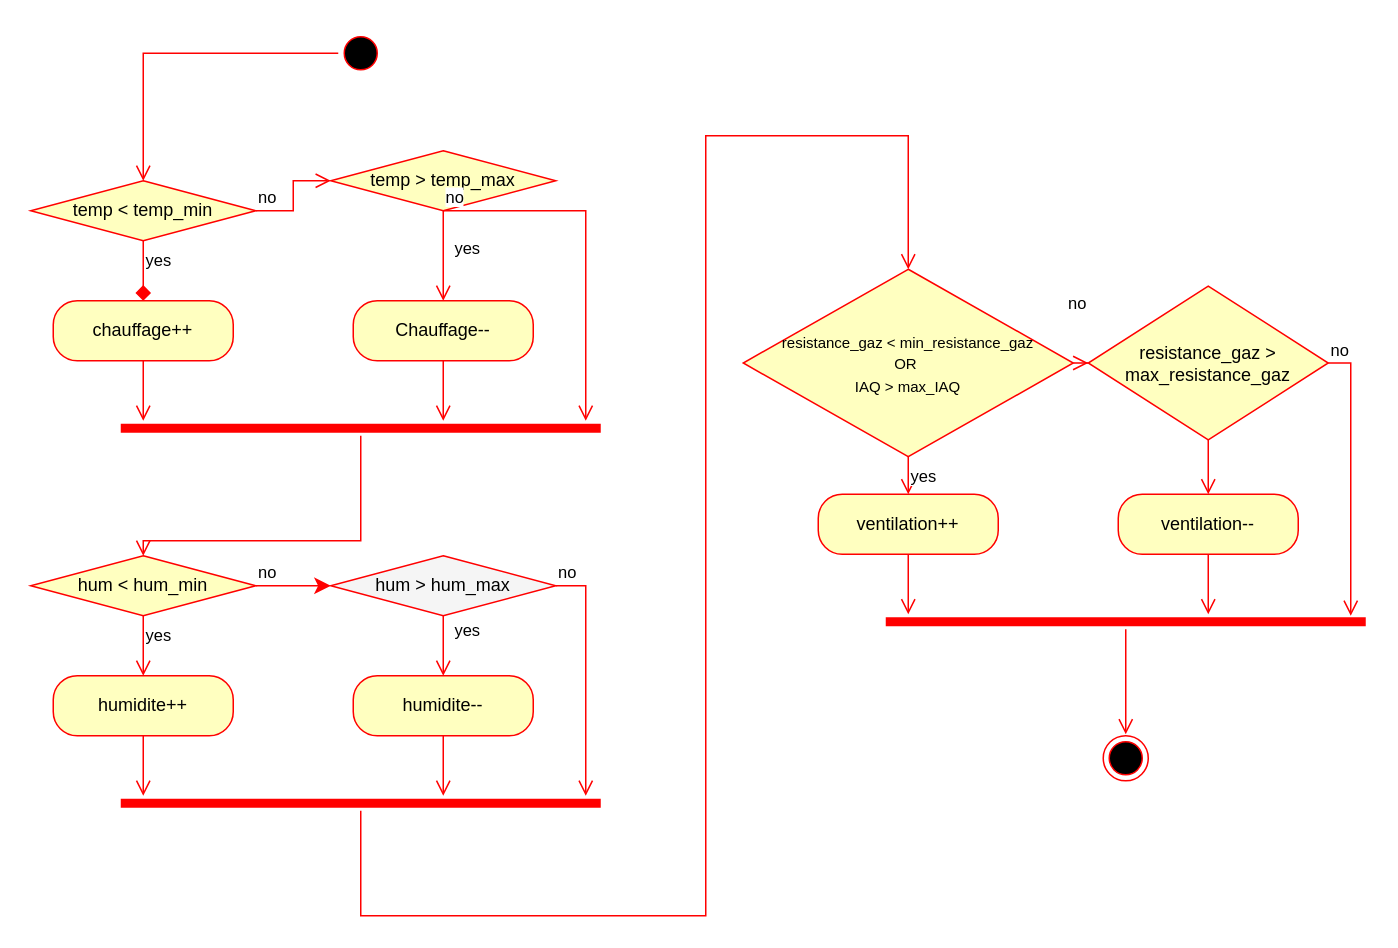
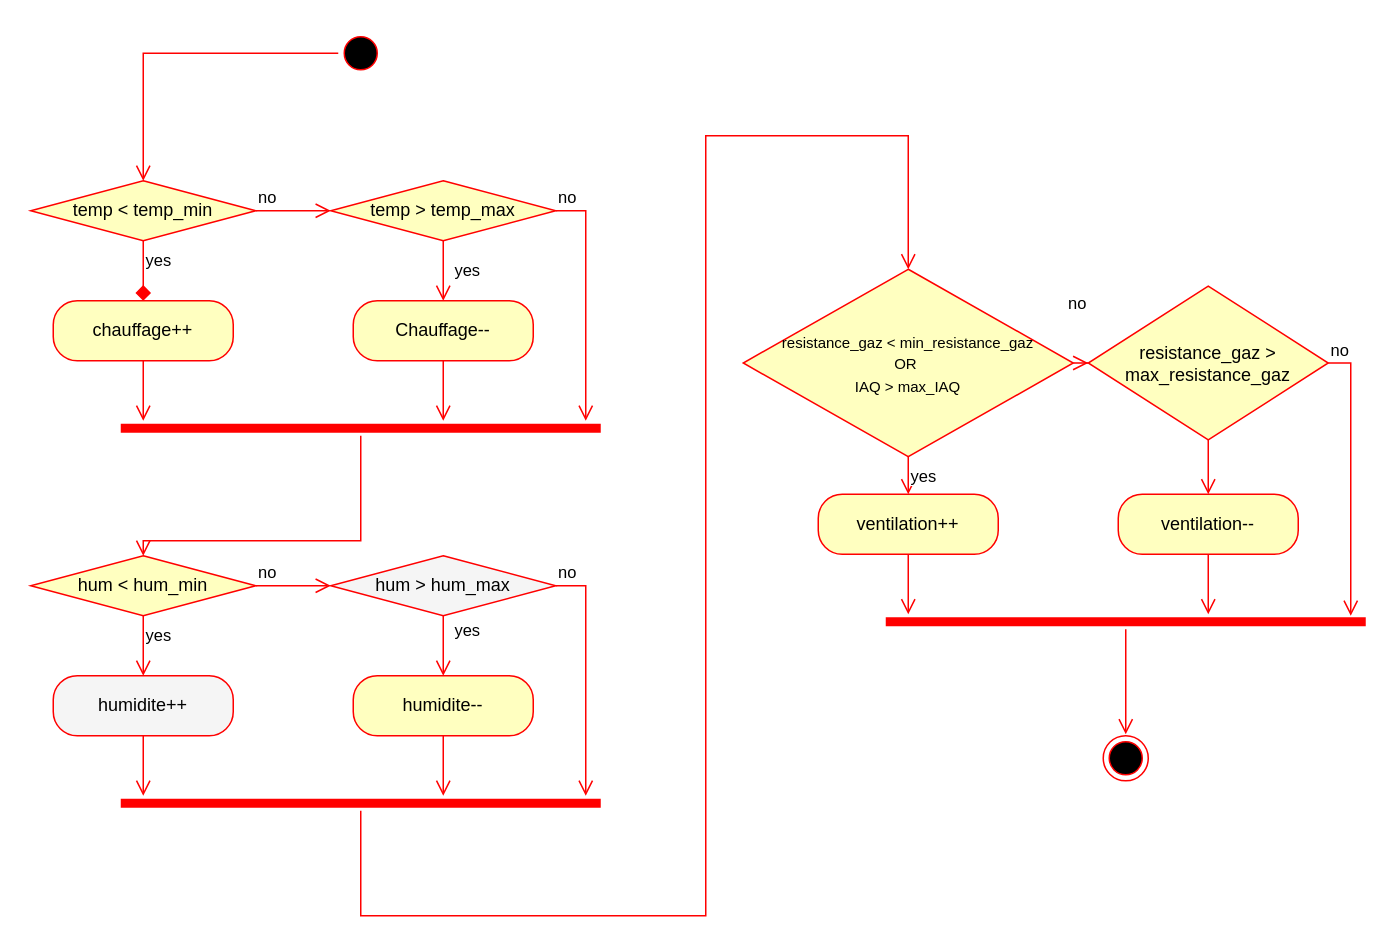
node "temp > temp_max": moved (443, 181) -> (443, 211)
edge "hum < hum_min" -> "hum > hum_max": arrowhead classic -> open
node "humidite++": fillcolor #ffffc0 -> #f5f5f5
